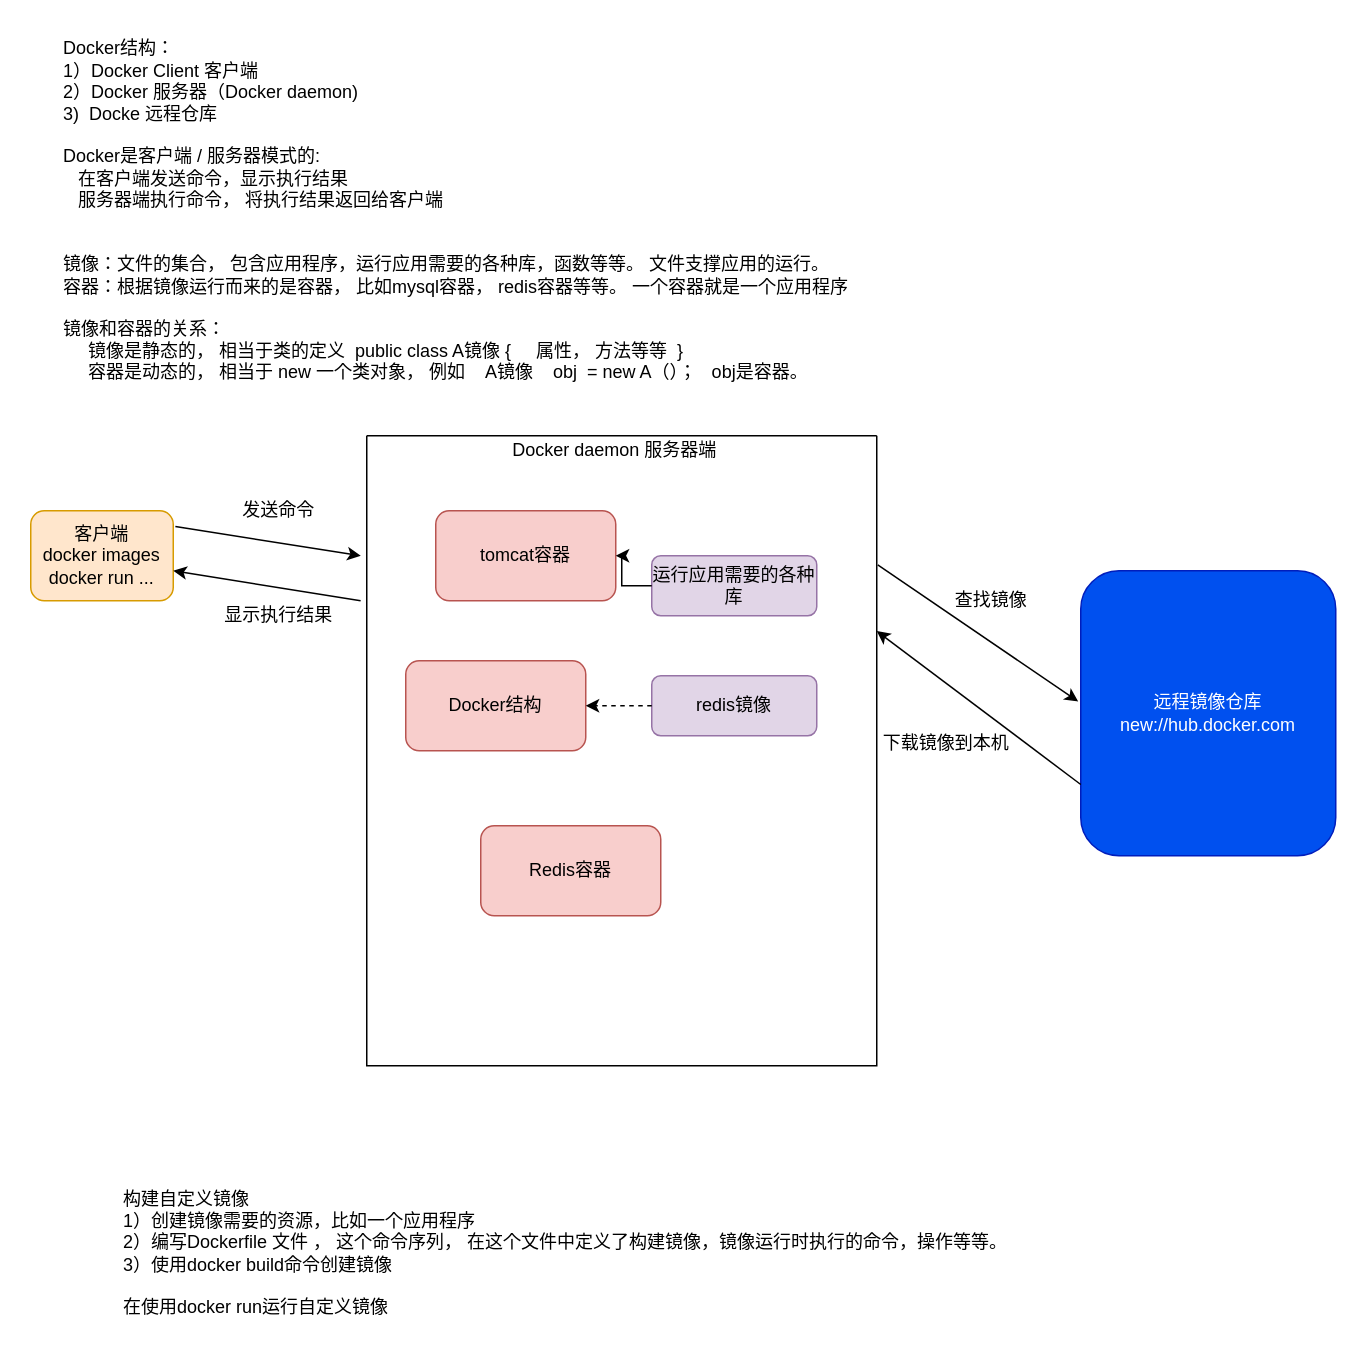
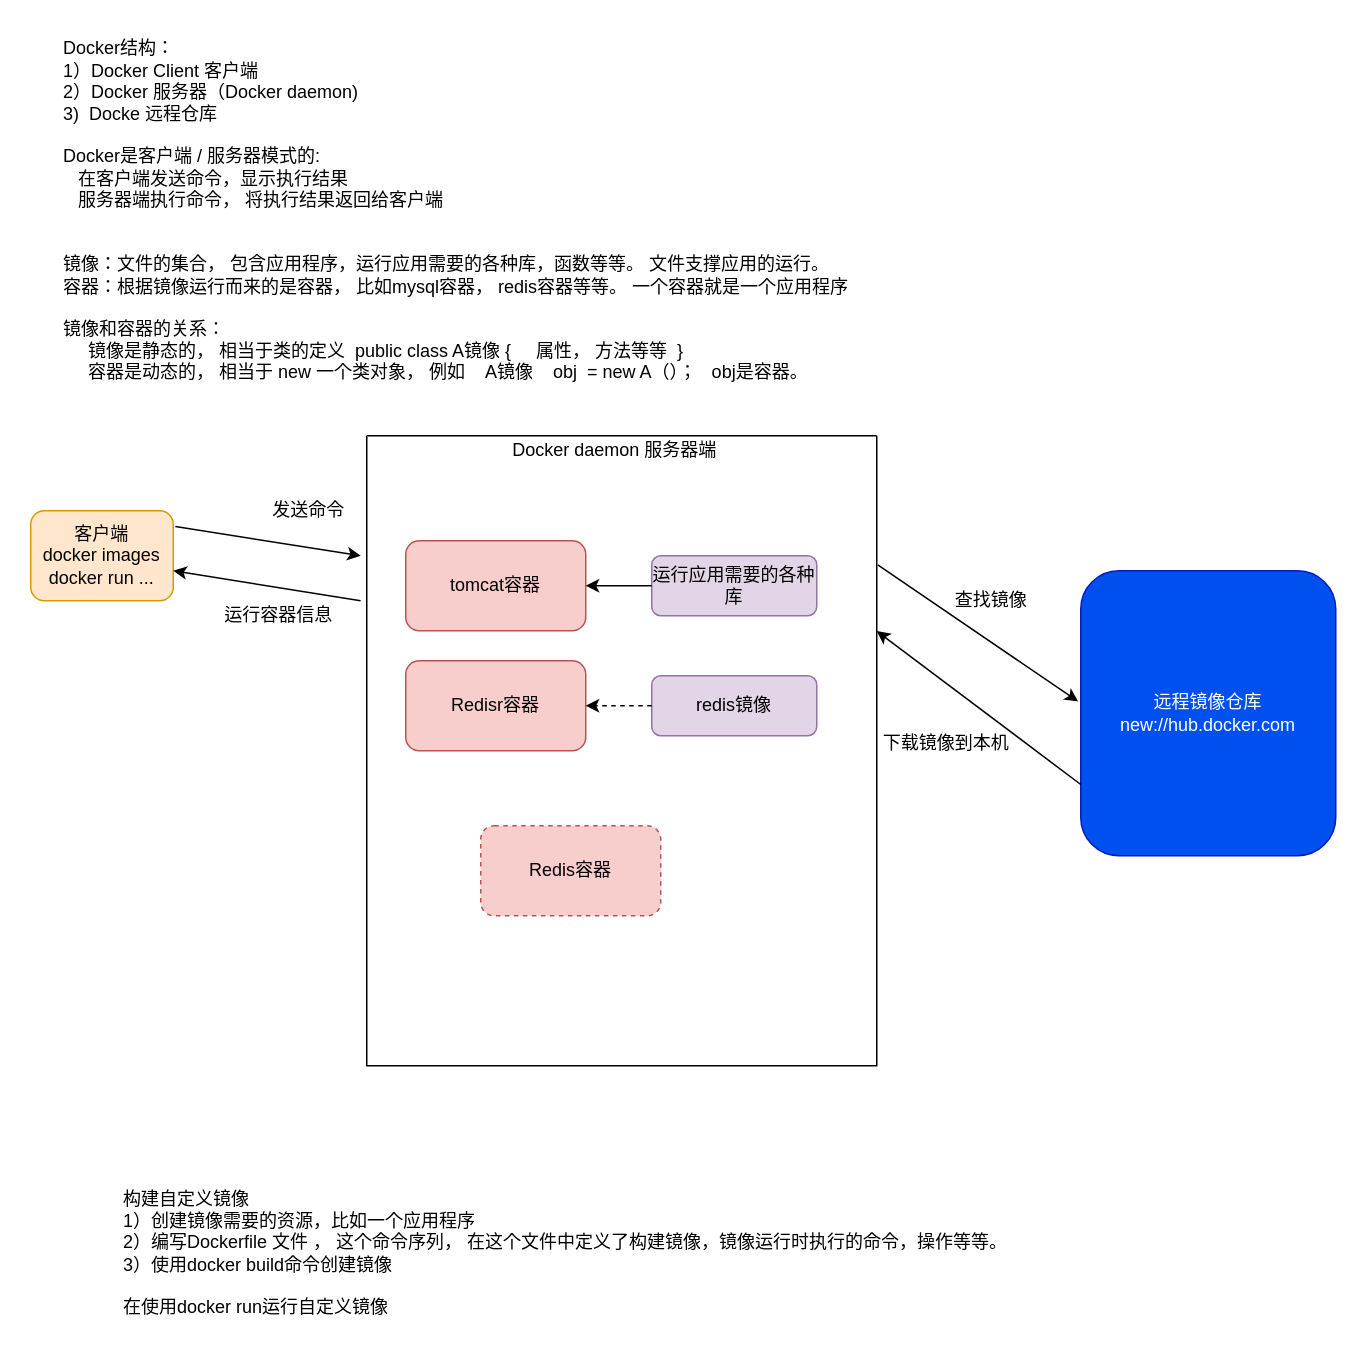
node "发送命令": moved (278, 511) -> (308, 511)
node "tomcat容器": moved (526, 556) -> (496, 586)
node "显示执行结果": label "显示执行结果" -> "运行容器信息"
node "Docker结构": label "Docker结构" -> "Redisr容器"
node "Redis容器": style solid -> dashed
